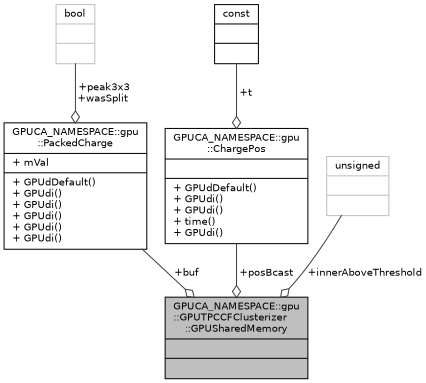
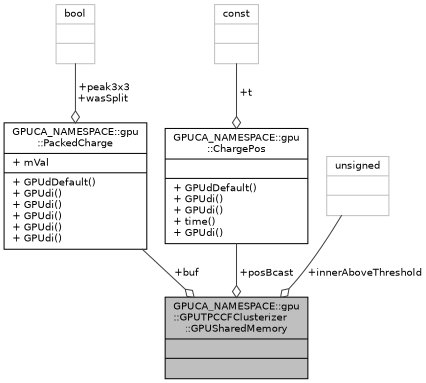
node "const": color black -> grey75
